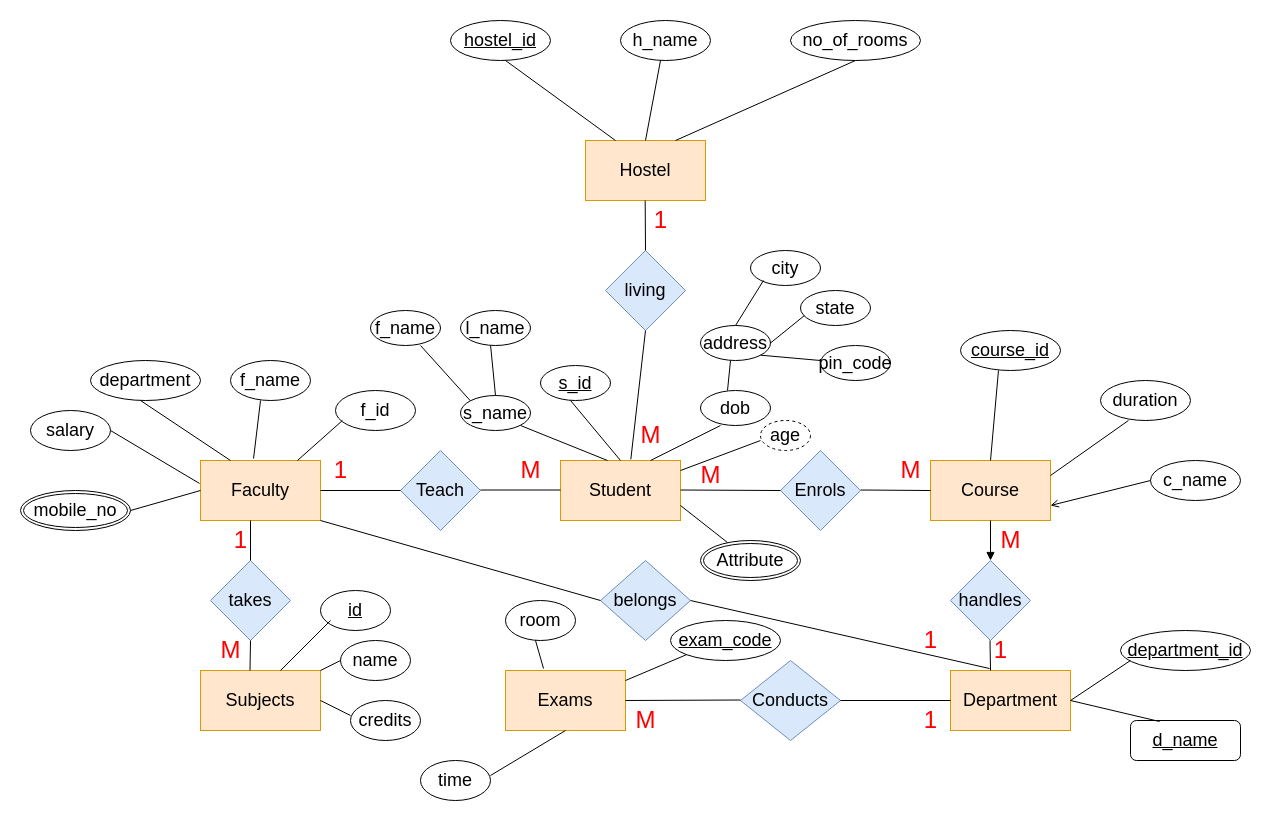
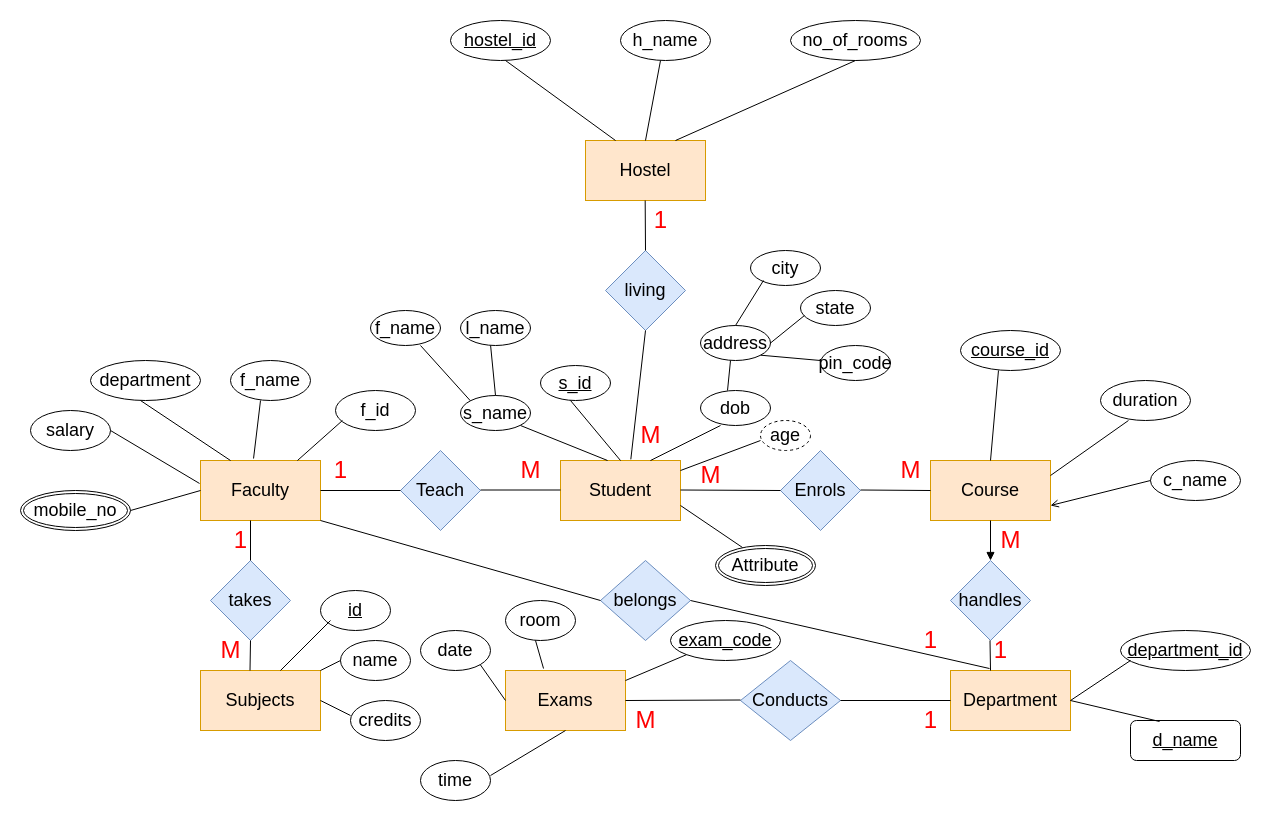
node "Attribute": moved (751, 561) -> (766, 566)
node "date": added
edge "date" -- "Exams": added
